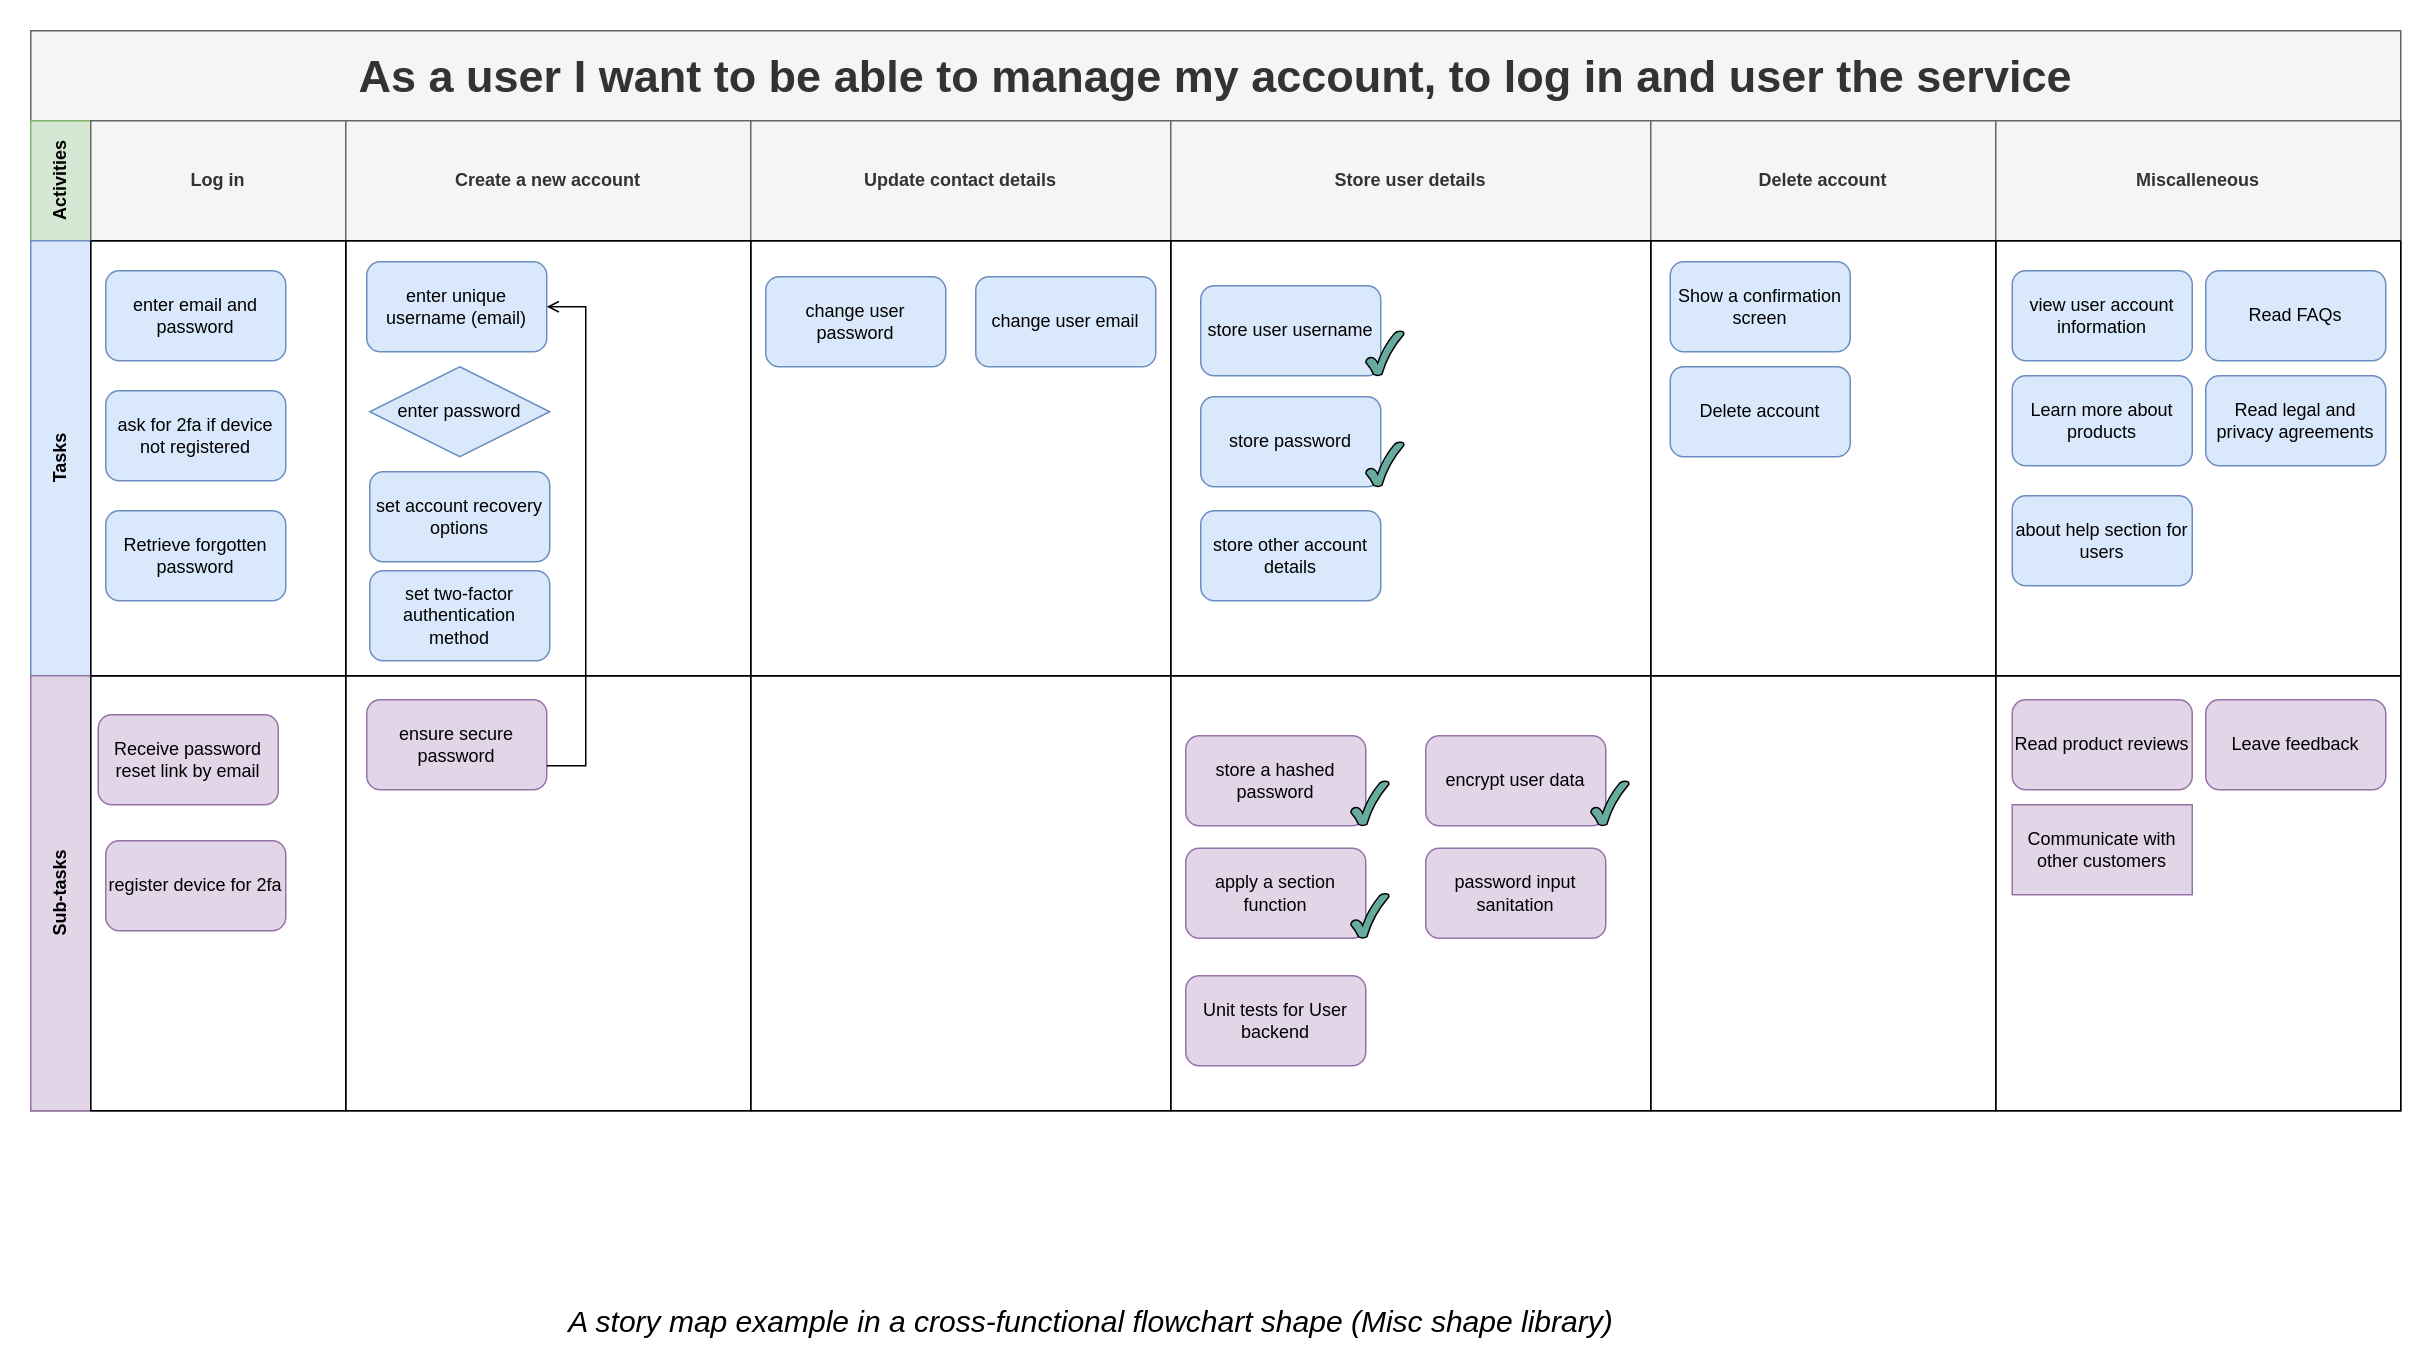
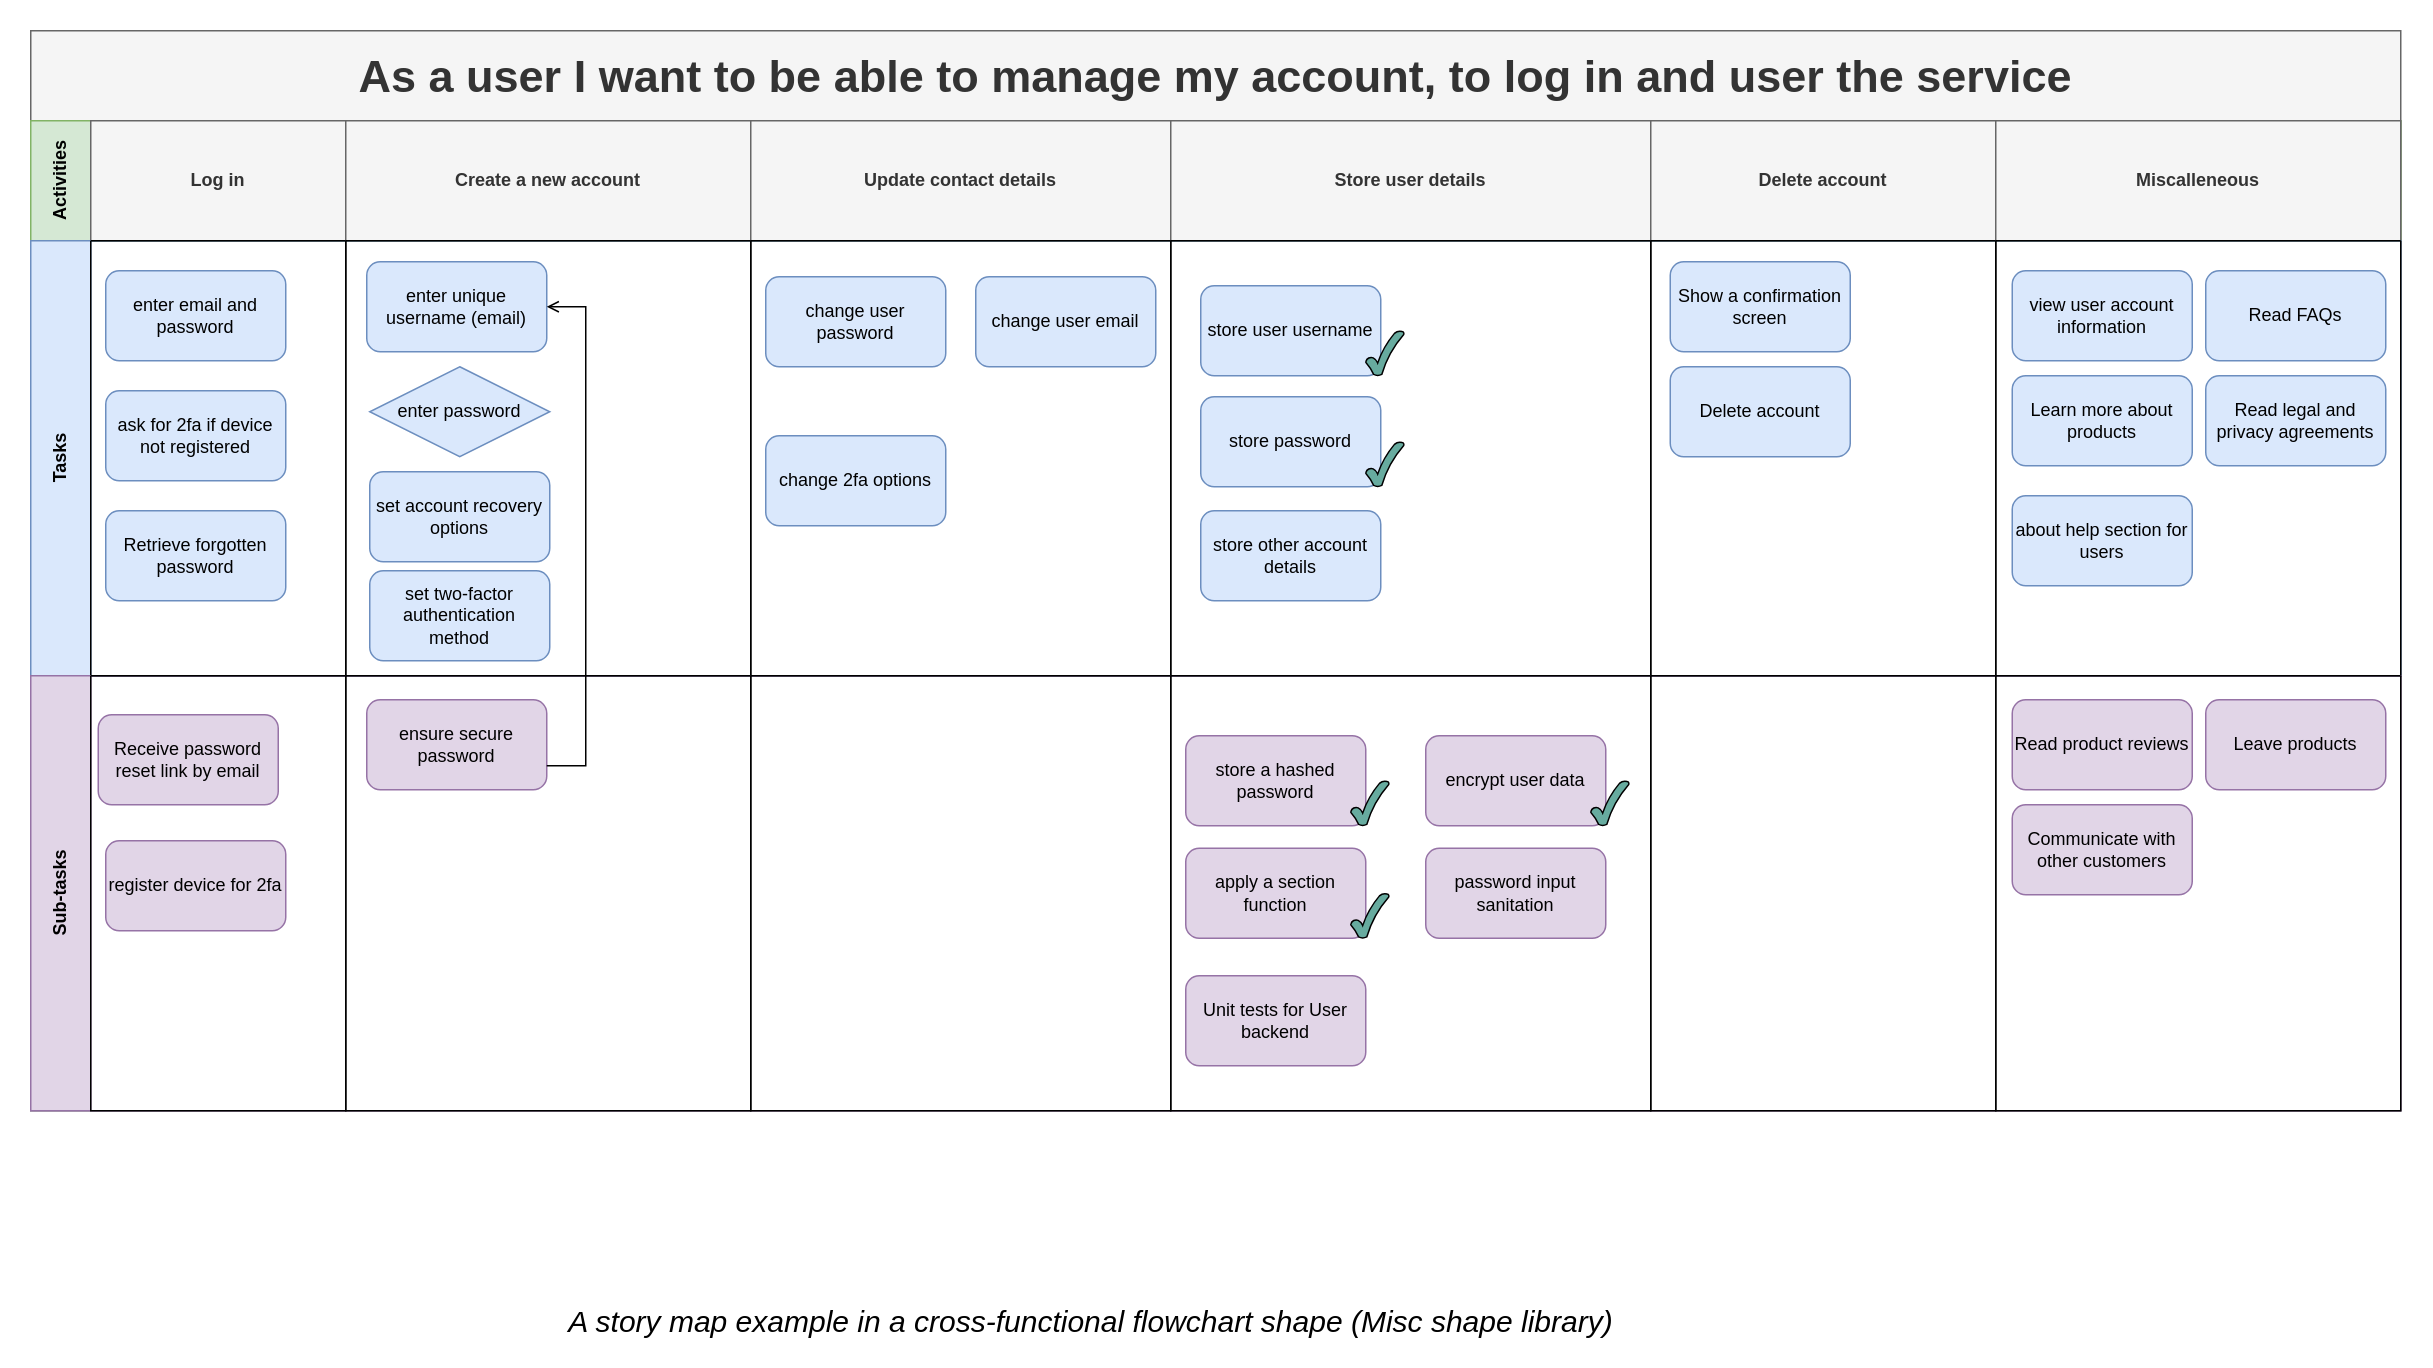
node "change 2fa options": added
node "Leave feedback": label "Leave feedback" -> "Leave products"
node "Communicate with other customers": shape rectangle -> rounded rectangle
